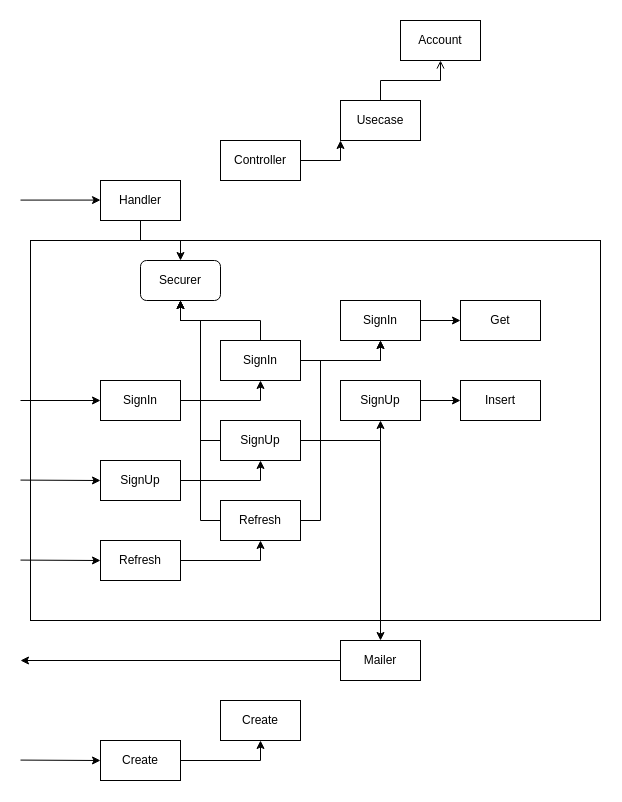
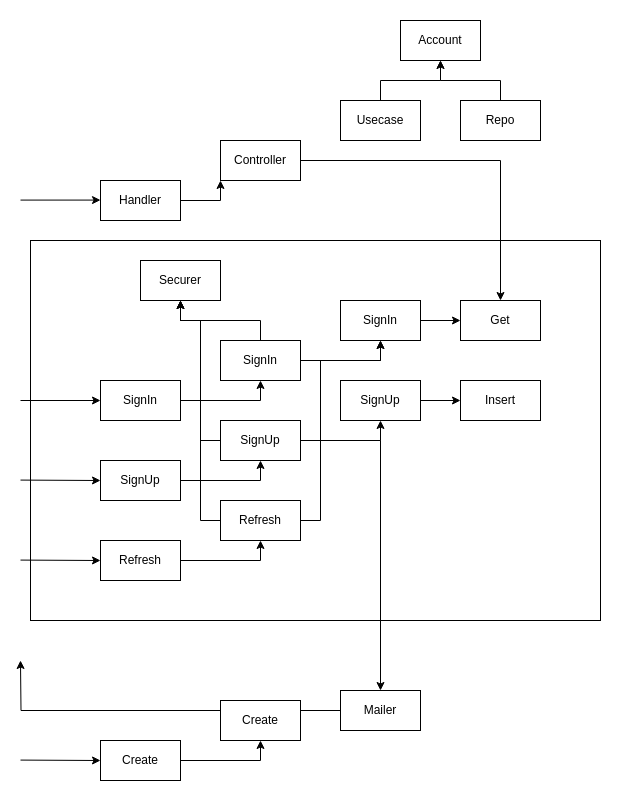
edge "Repo" -> "Account": added
node "Repo": added
edge "Controller" -> "Usecase": now "Controller" -> "Get"
edge "Handler" -> "Securer": now "Handler" -> "Controller"
node "Securer": shape rounded rectangle -> rectangle
node "Mailer": moved (381, 661) -> (381, 711)
